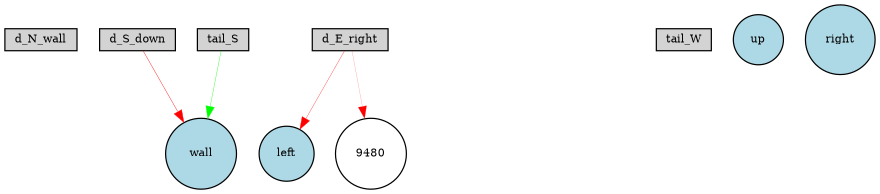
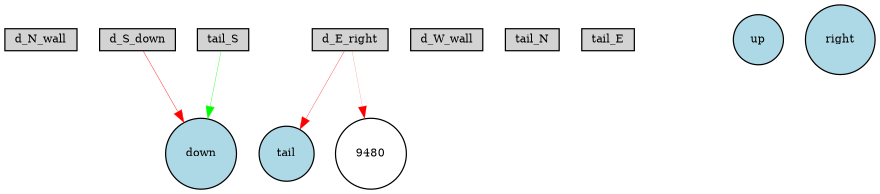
node "d_W_wall": added
node "tail_N": added
node "tail_E": added
node "tail_W": removed
node "wall": label "wall" -> "down"
node "left": label "left" -> "tail"
